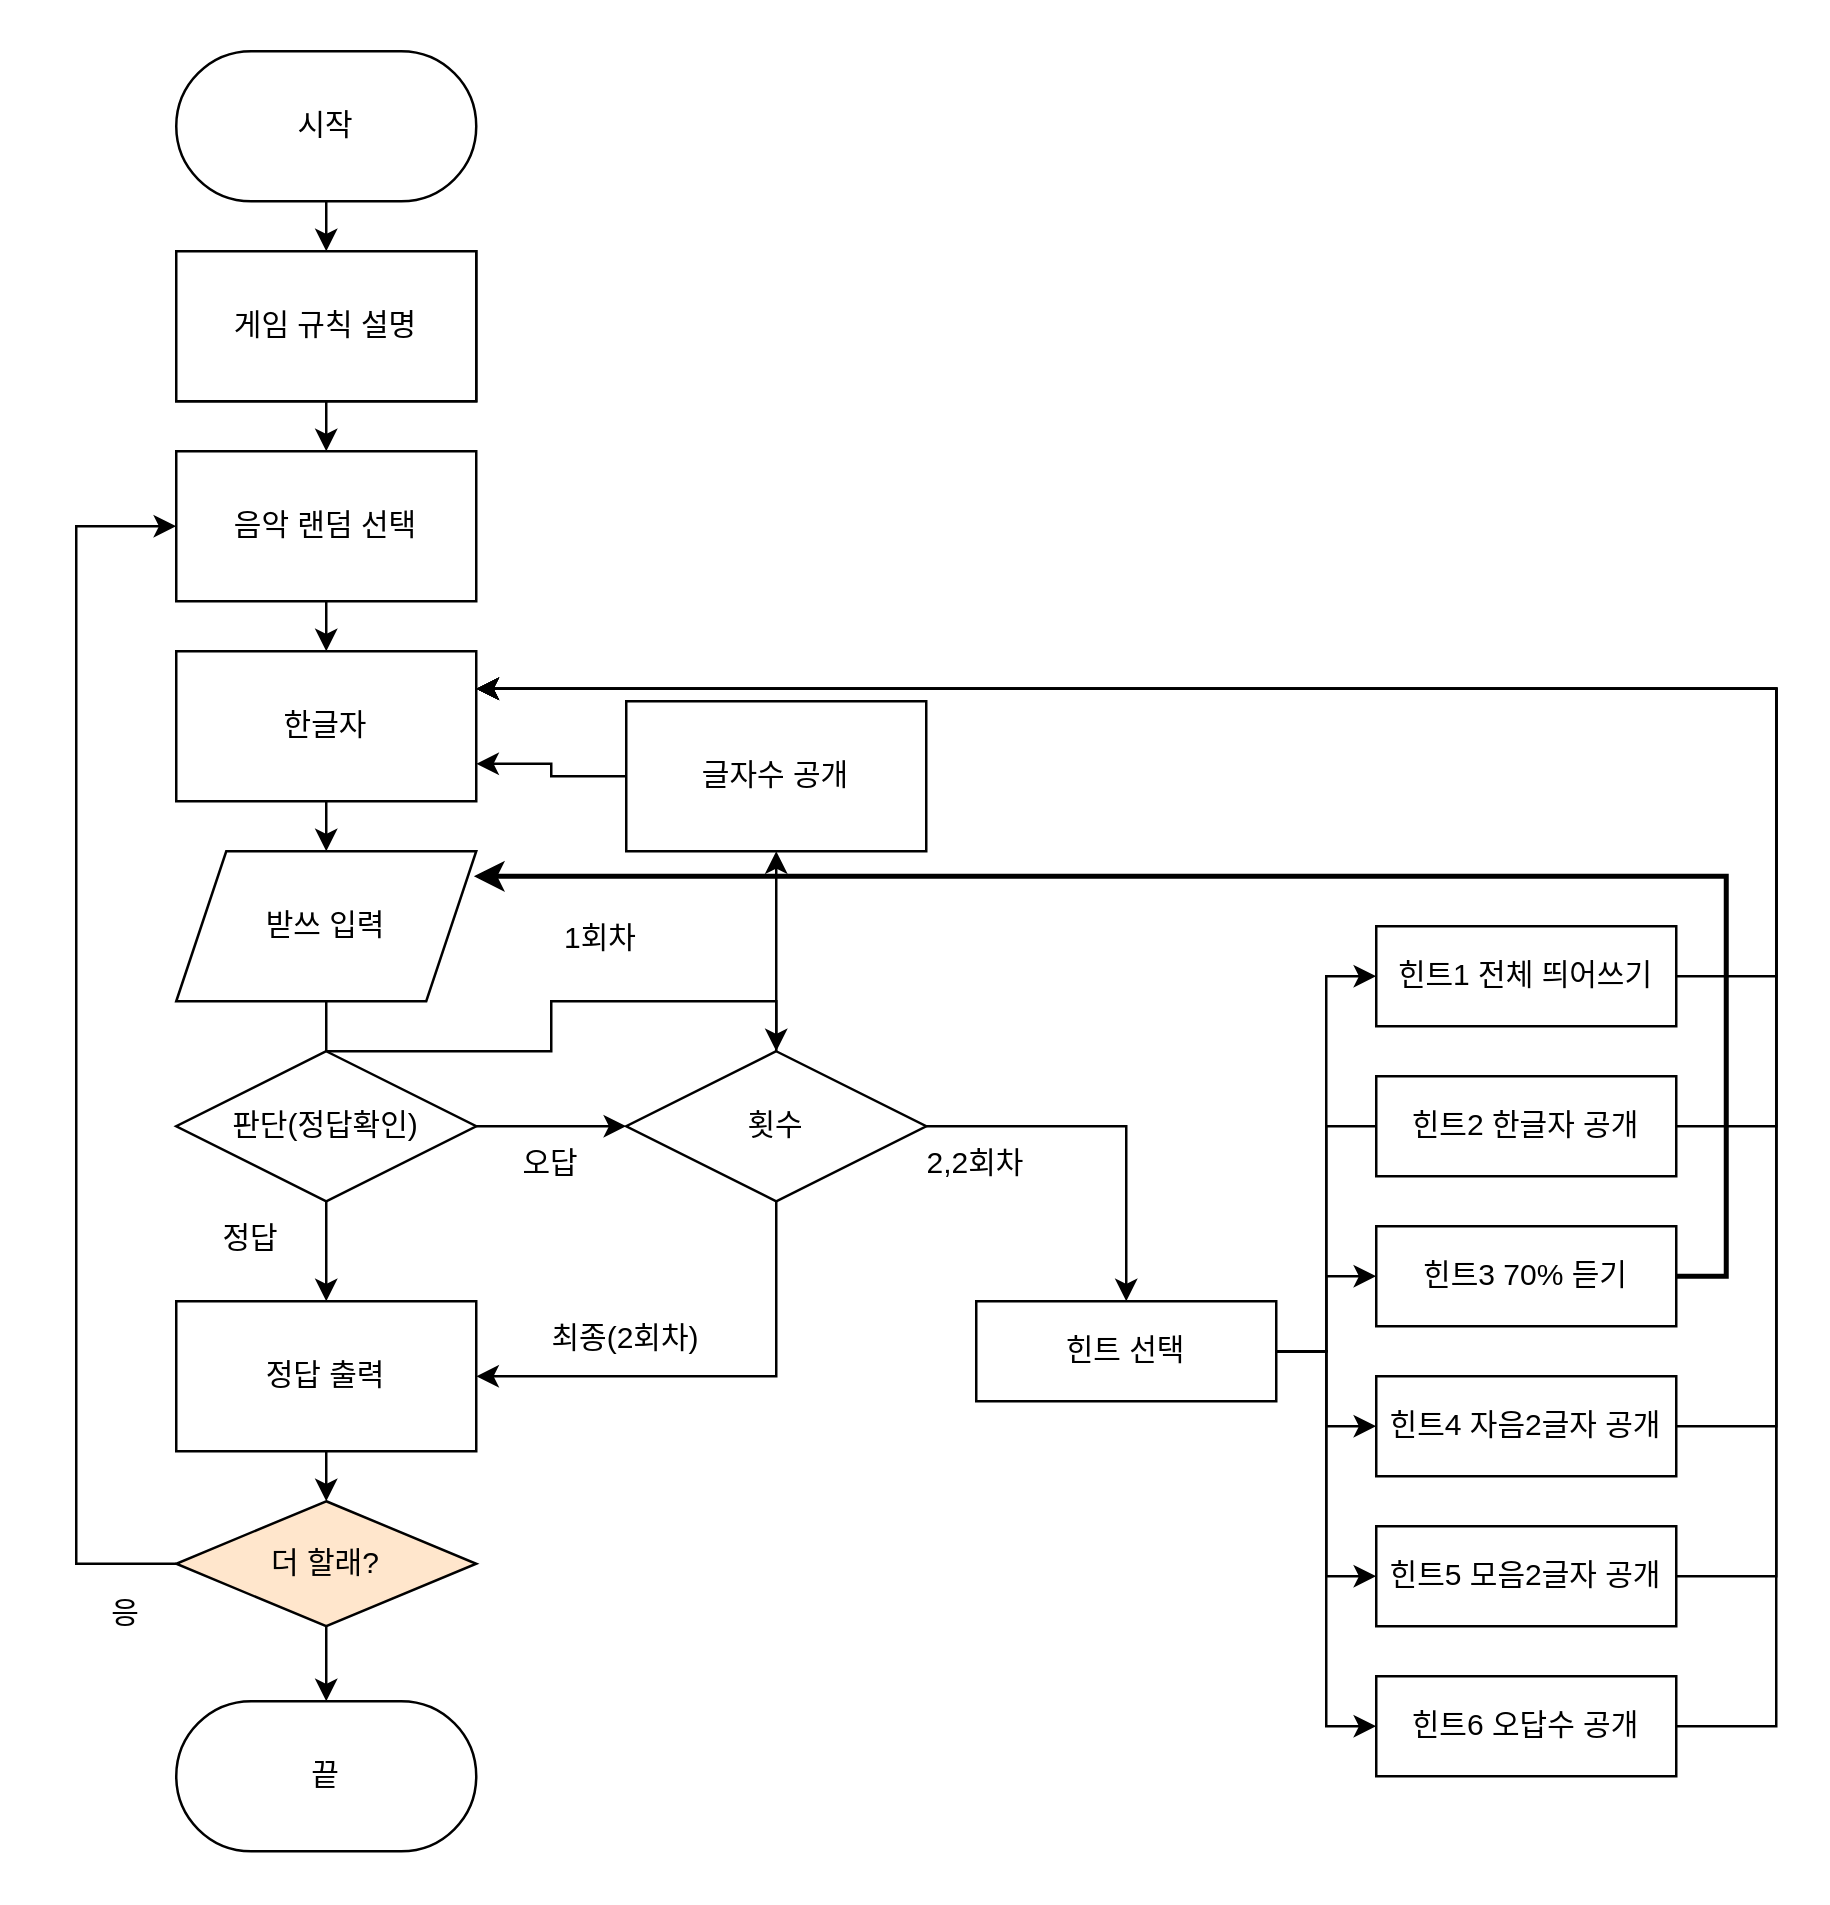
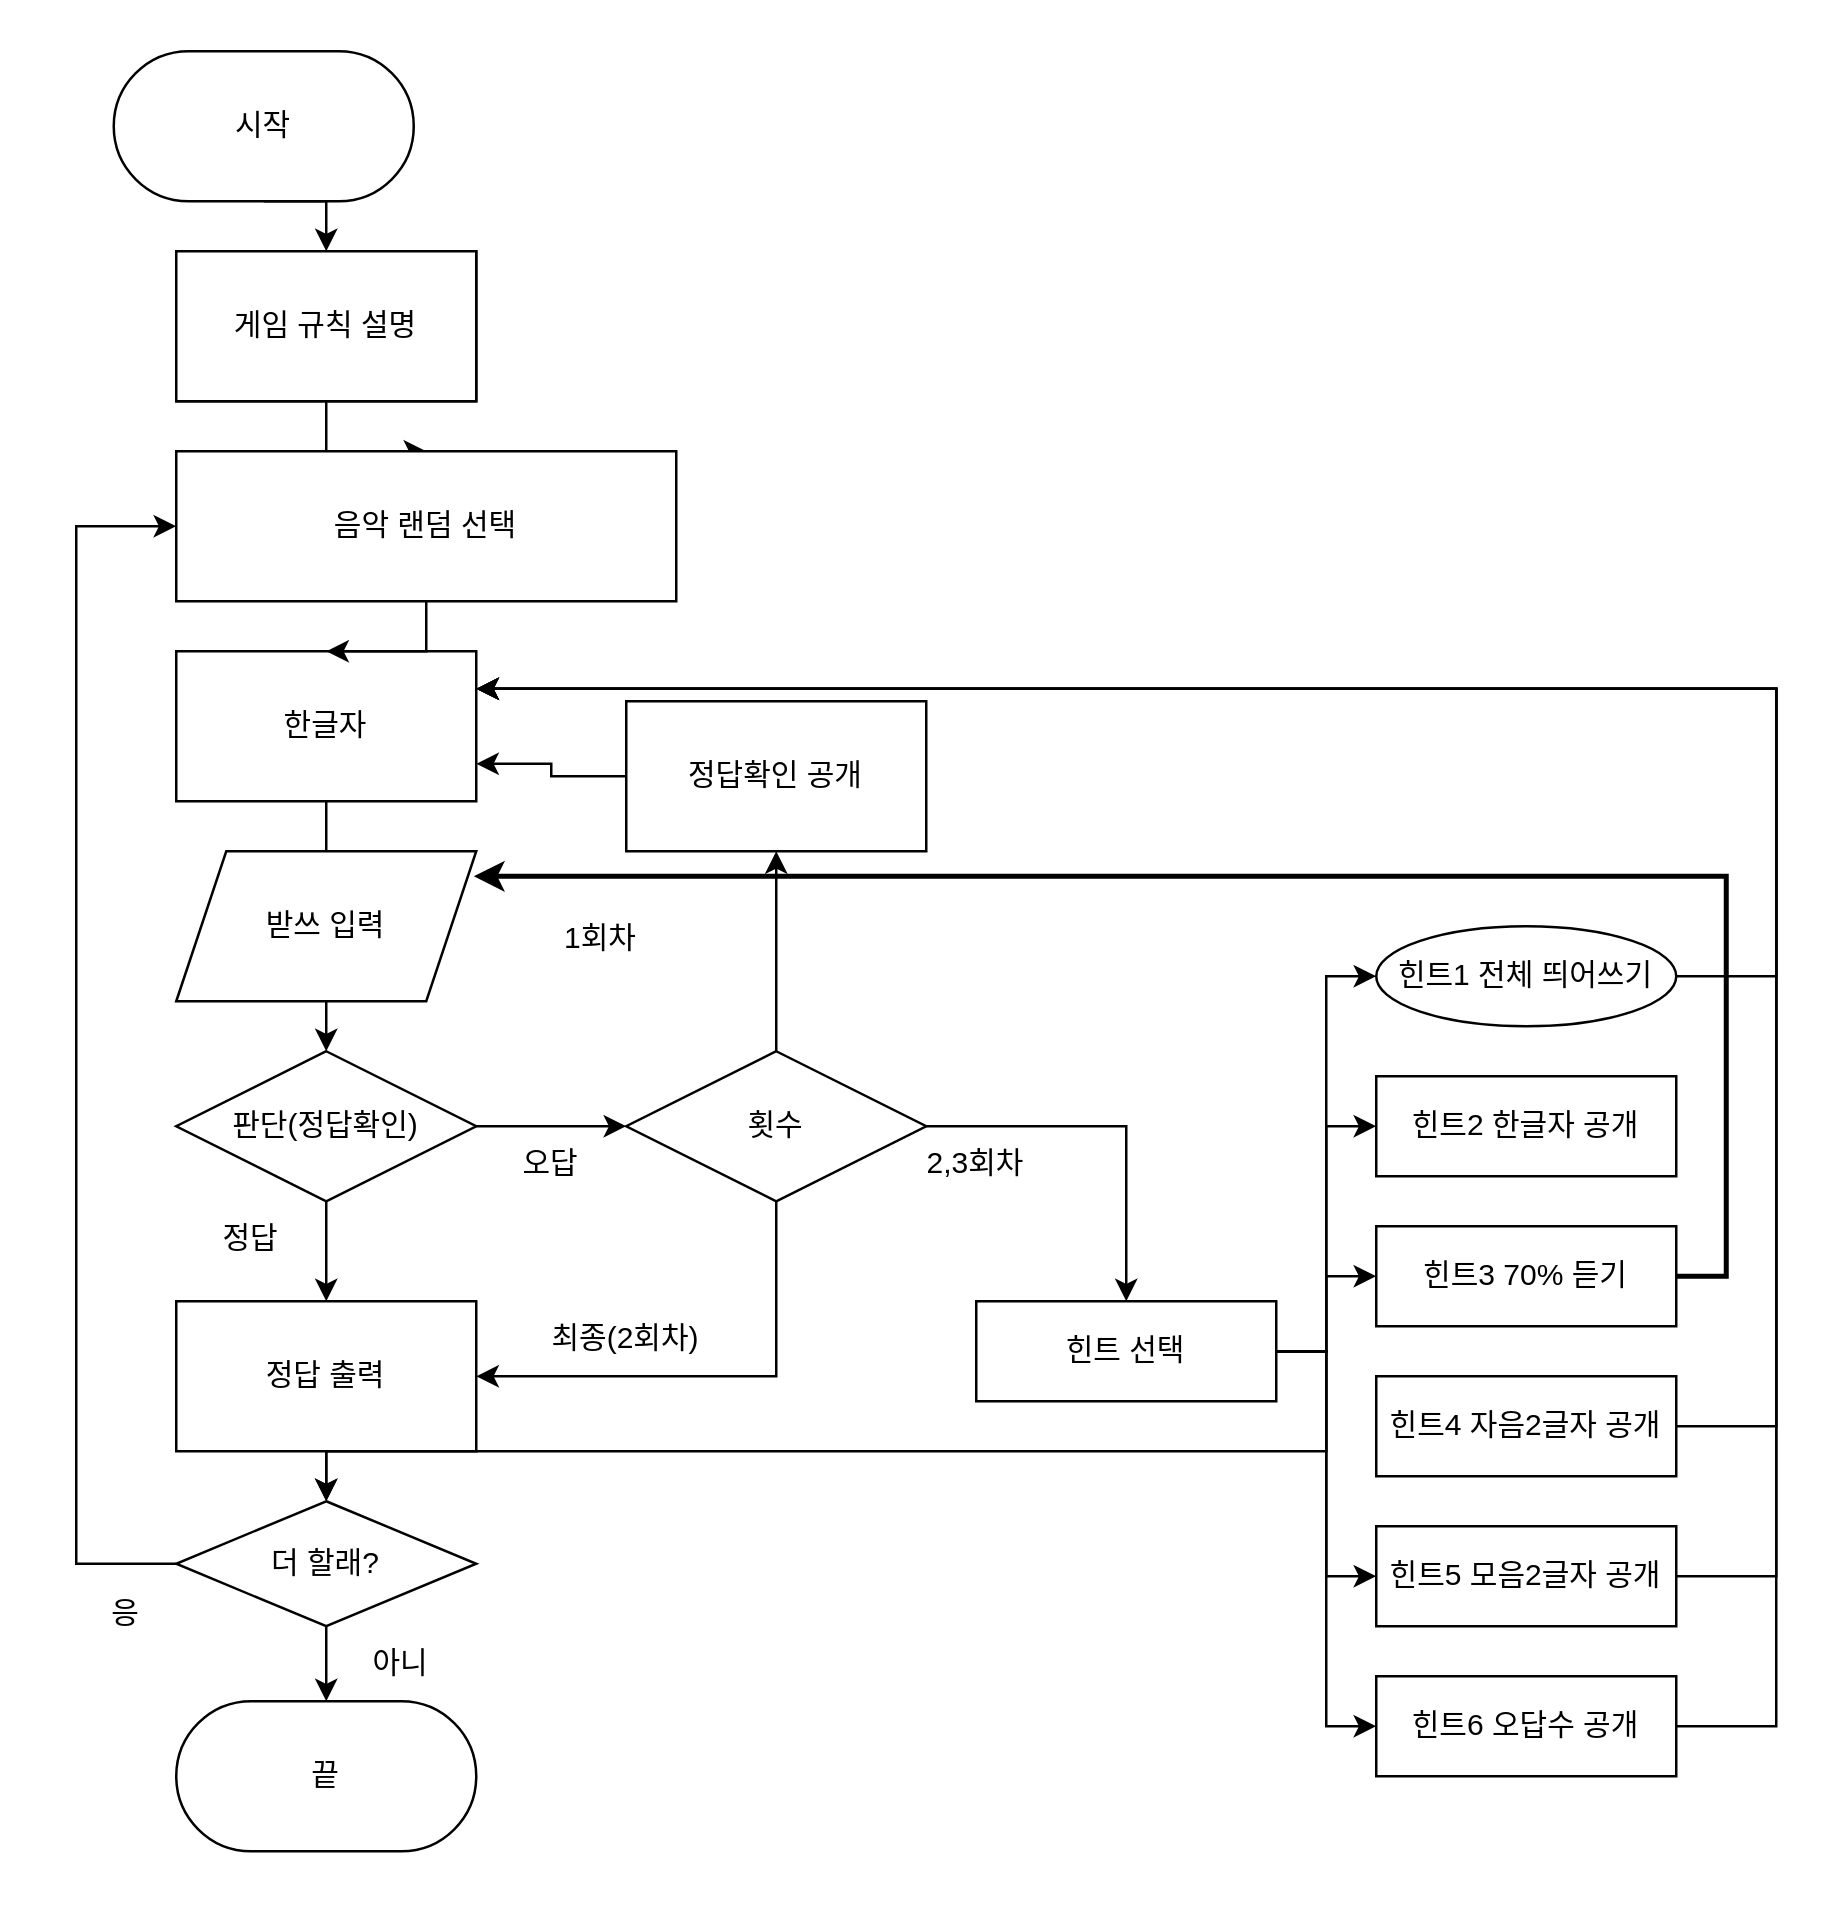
node "시작": moved (326, 126) -> (264, 126)
node "음악 랜덤 선택": size 300x150 -> 500x150
node "글자수 공개": label "글자수 공개" -> "정답확인 공개"
edge "한글자" -> "받쓰 입력": arrowhead classic -> none
node "힌트1 전체 띄어쓰기": shape rectangle -> ellipse
edge "받쓰 입력" -> "횟수": now "받쓰 입력" -> "판단(정답확인)"
edge "힌트2 한글자 공개" -- "힌트 선택": arrowhead none -> classic
edge "힌트2 한글자 공개" -> "한글자": removed
node "2,2회차": label "2,2회차" -> "2,3회차"
edge "힌트 선택" -> "힌트4 자음2글자 공개": now "힌트 선택" -> "더 할래?"
node "더 할래?": fillcolor #ffe6cc -> #ffffff
node "아니": added
